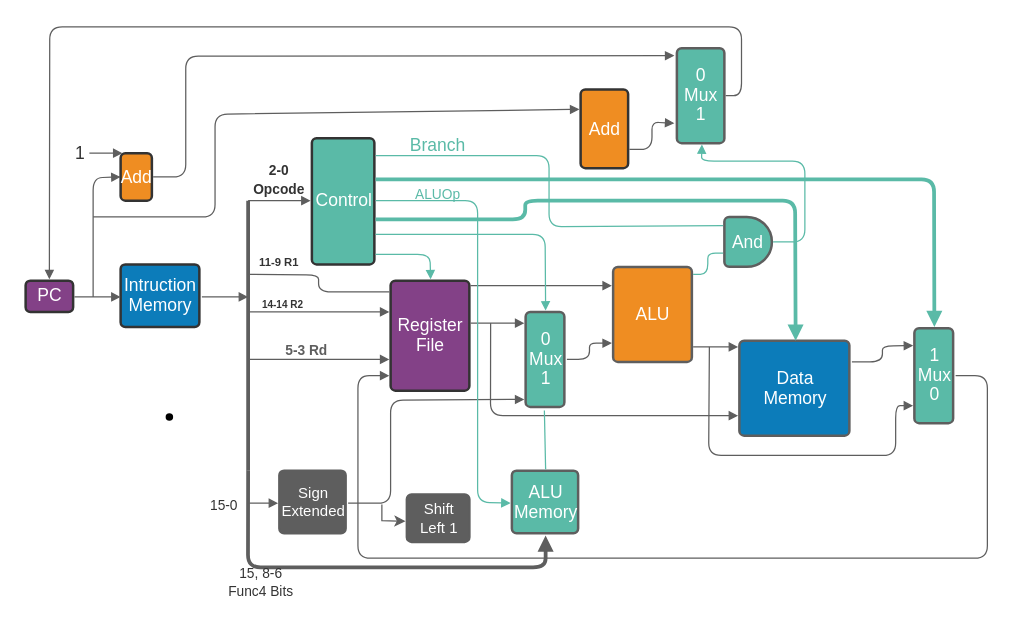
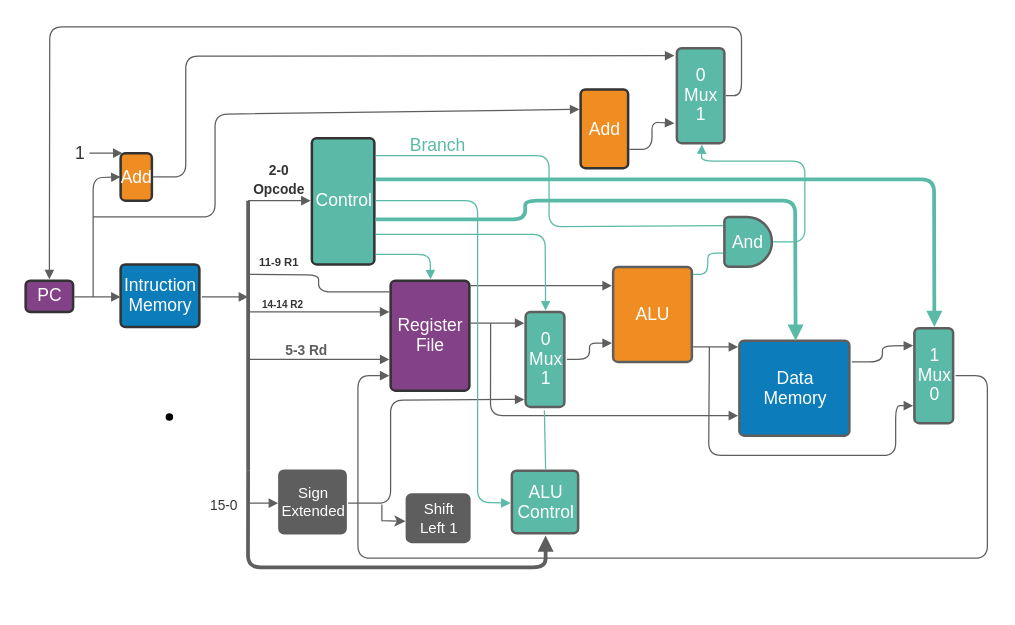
node "ALUOp": removed
node "ALU Memory": label "ALU Memory" -> "ALU Control"
node "15, 8-6 Func4 Bits": removed
